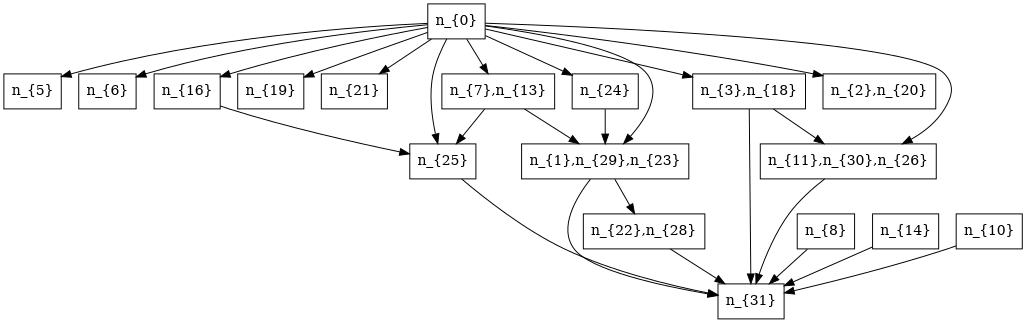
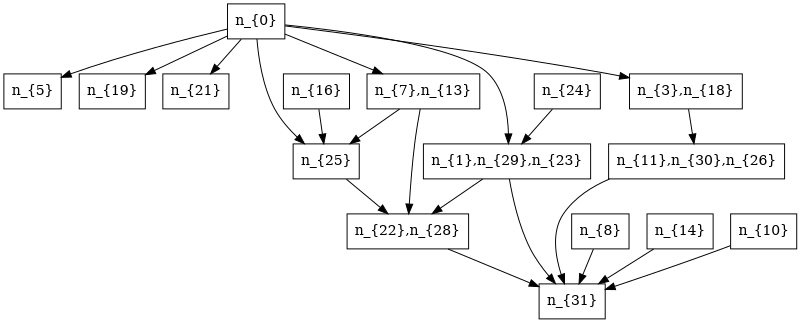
edge "n_{0}" -> "n_{11},n_{30},n_{26}": removed
edge "n_{0}" -> "n_{16}": removed
edge "n_{0}" -> "n_{24}": removed
node "n_{6}": removed
node "n_{2},n_{20}": removed
edge "n_{7},n_{13}" -> "n_{1},n_{29},n_{23}": now "n_{7},n_{13}" -> "n_{22},n_{28}"
edge "n_{3},n_{18}" -> "n_{31}": removed
edge "n_{25}" -> "n_{31}": now "n_{25}" -> "n_{22},n_{28}"
